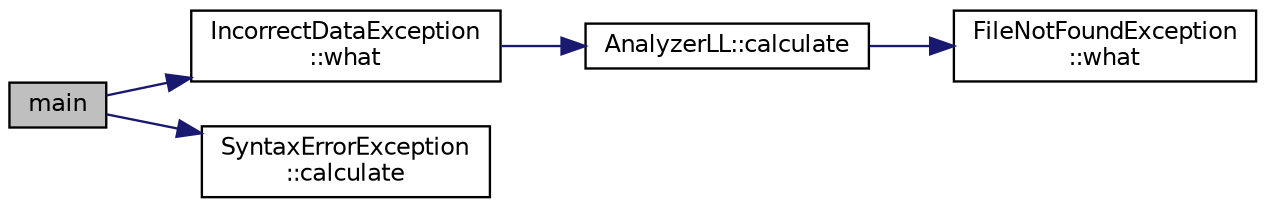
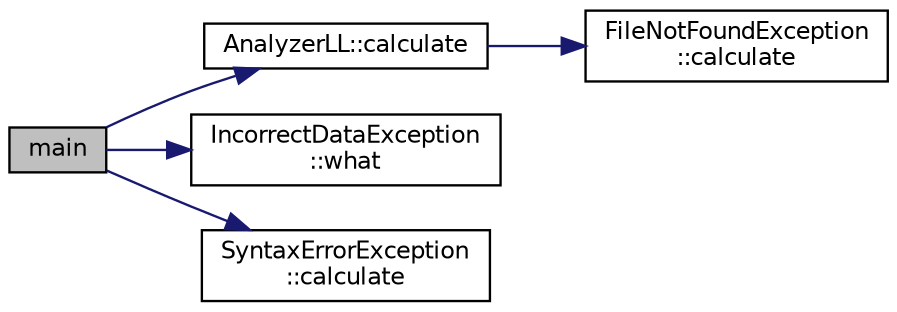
edge "IncorrectDataException ::what" -> "AnalyzerLL::calculate": now "main" -> "AnalyzerLL::calculate"
node "FileNotFoundException ::what": label "FileNotFoundException ::what" -> "FileNotFoundException ::calculate"
